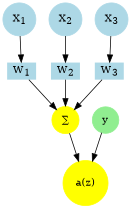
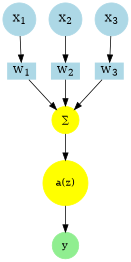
edge "y" -> "a(z)": reversed
